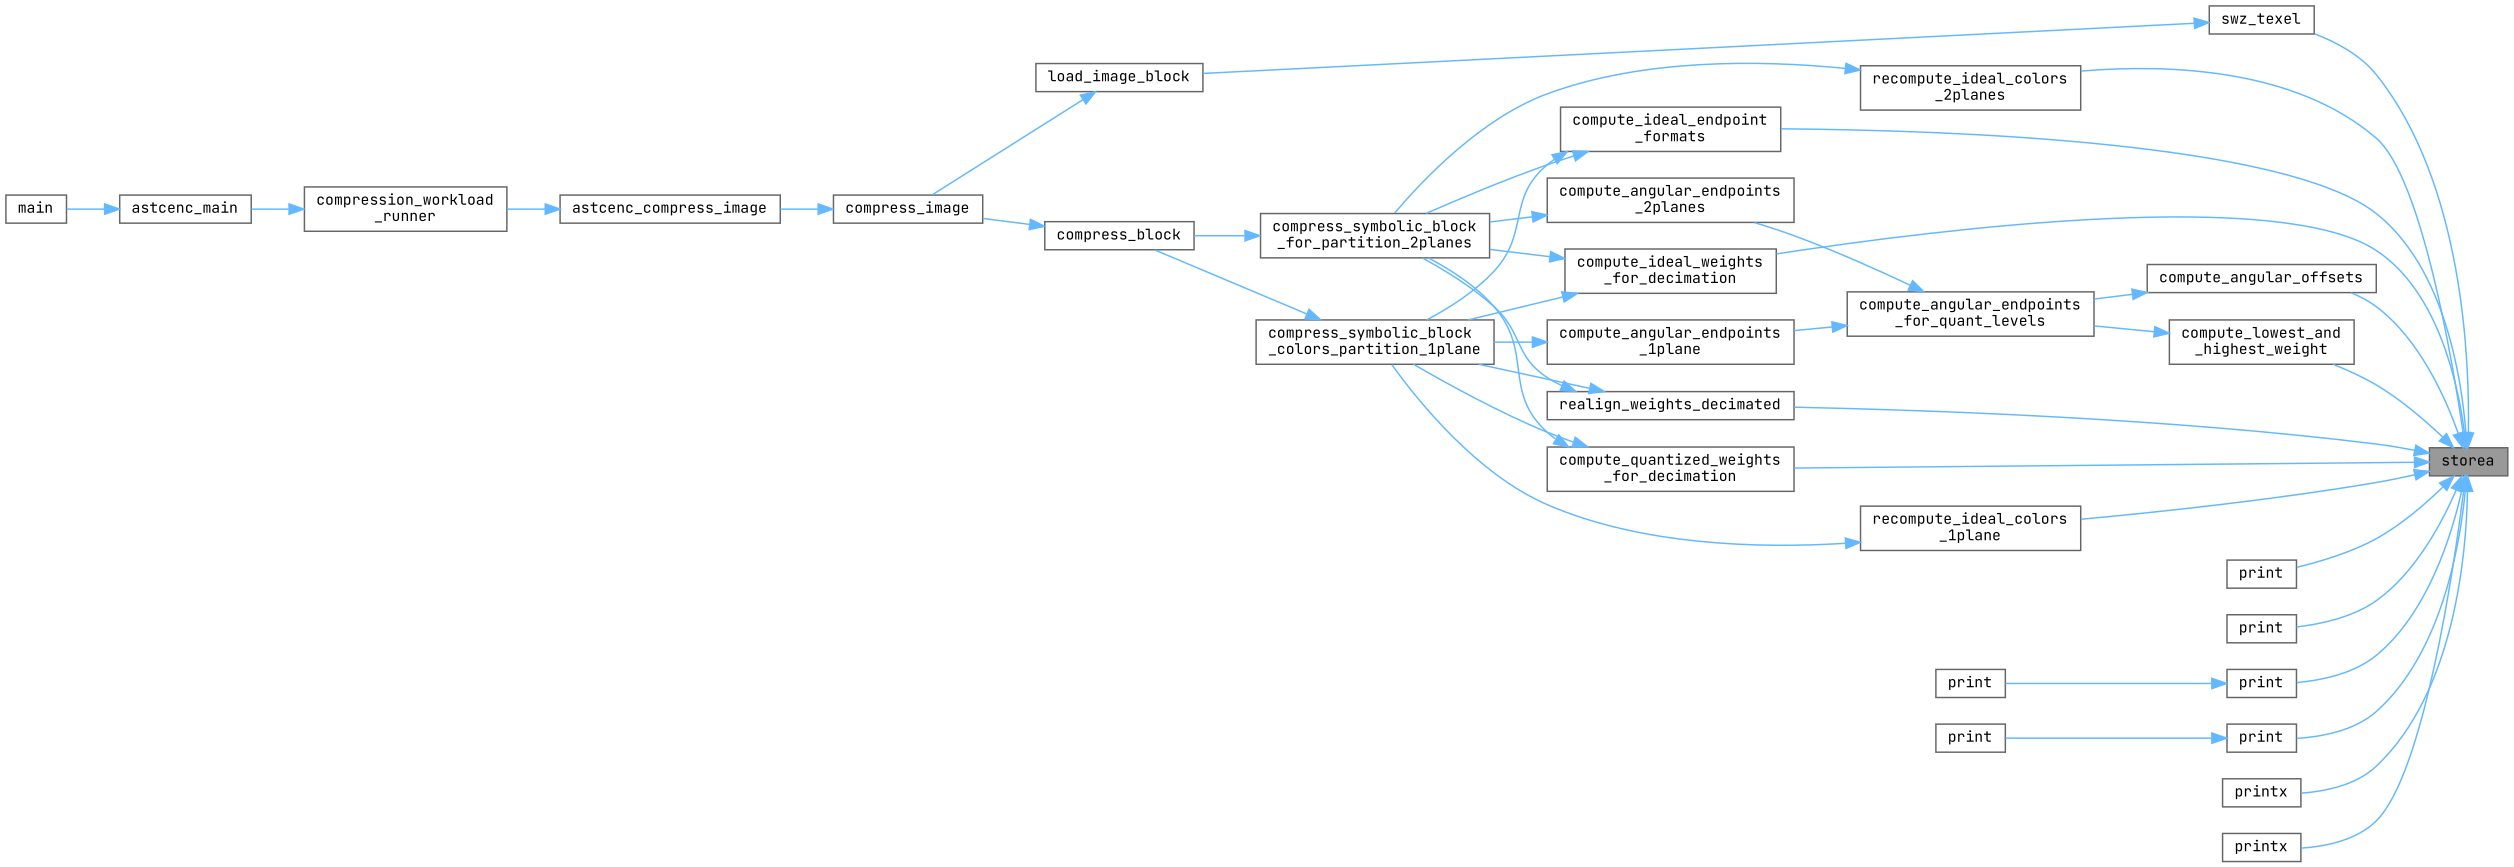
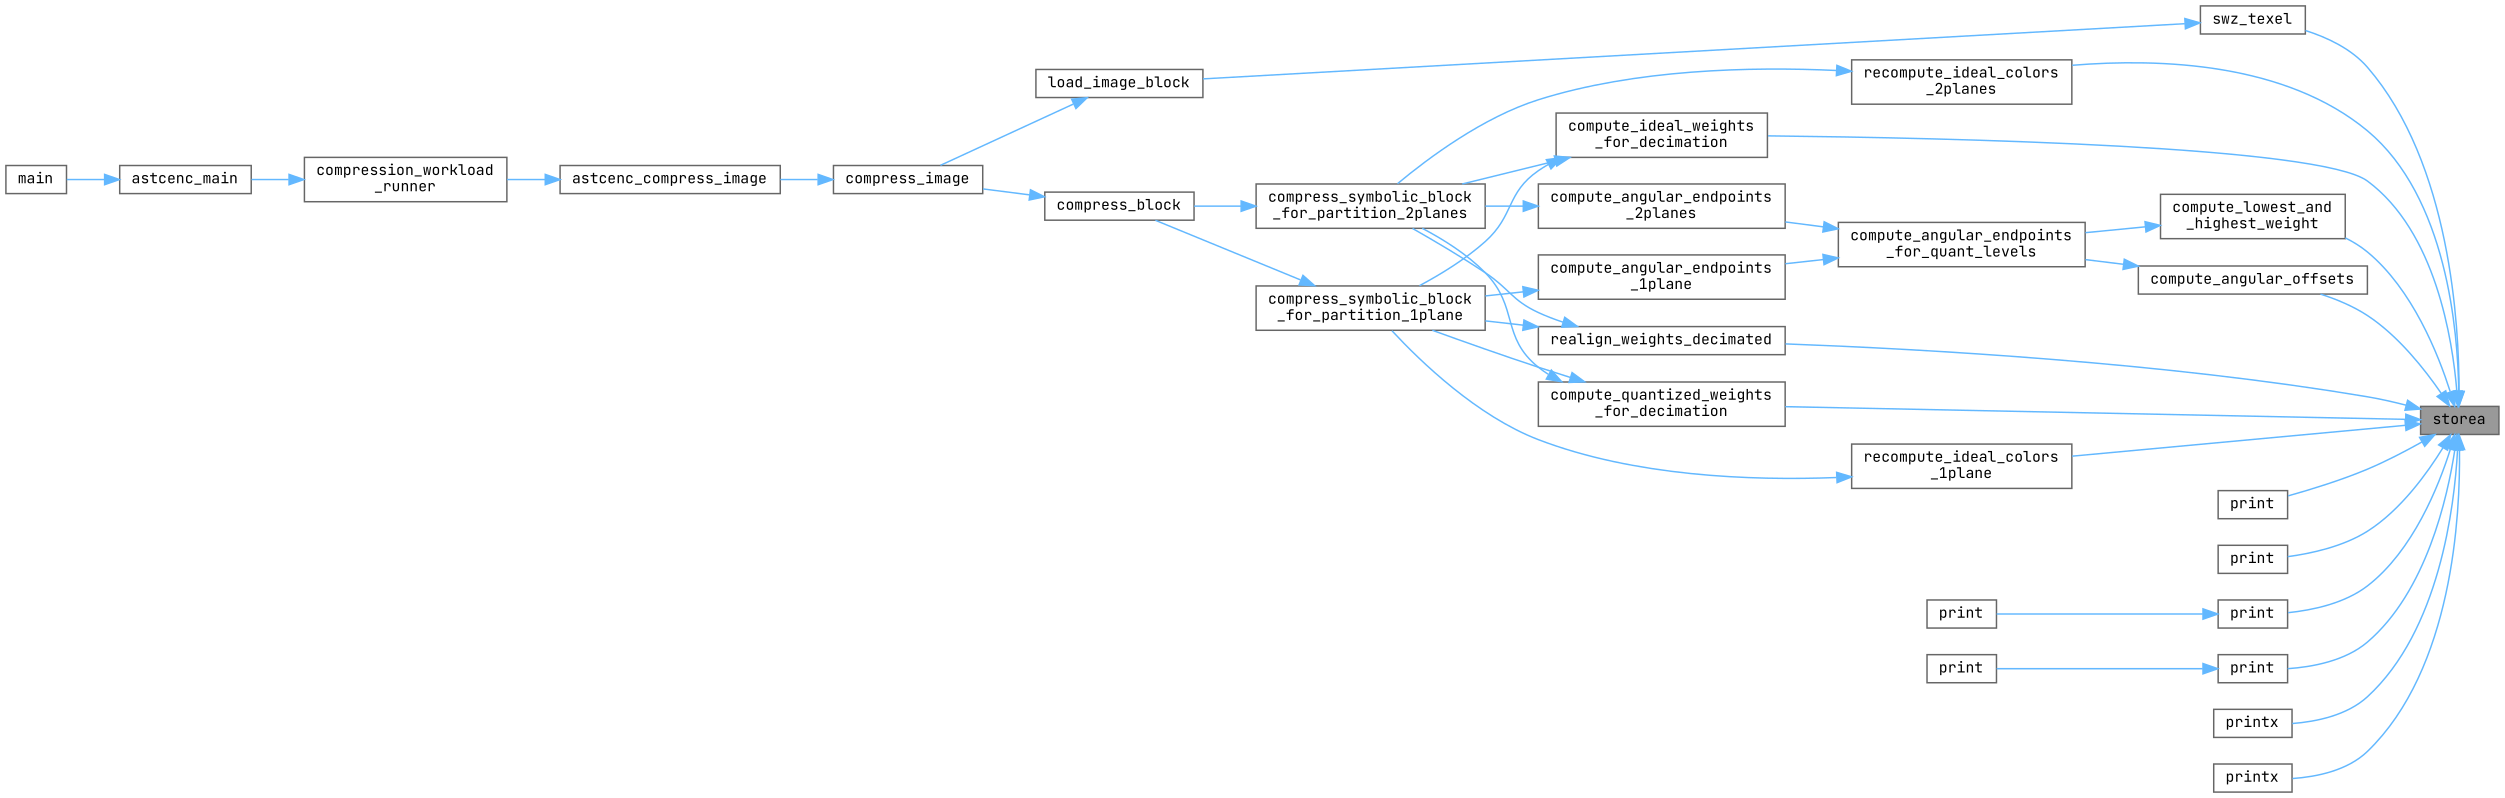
node "compute_ideal_endpoint _formats": removed
node "compress_symbolic_block _colors_partition_1plane": label "compress_symbolic_block _colors_partition_1plane" -> "compress_symbolic_block _for_partition_1plane"
